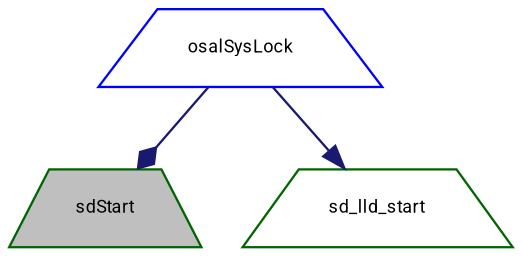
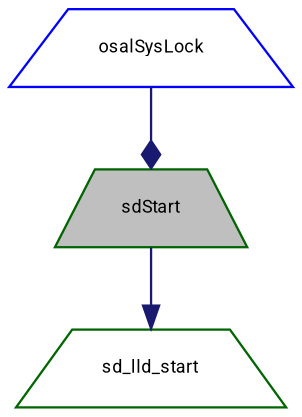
edge "osalSysLock" -> "sd_lld_start": now "sdStart" -> "sd_lld_start"
